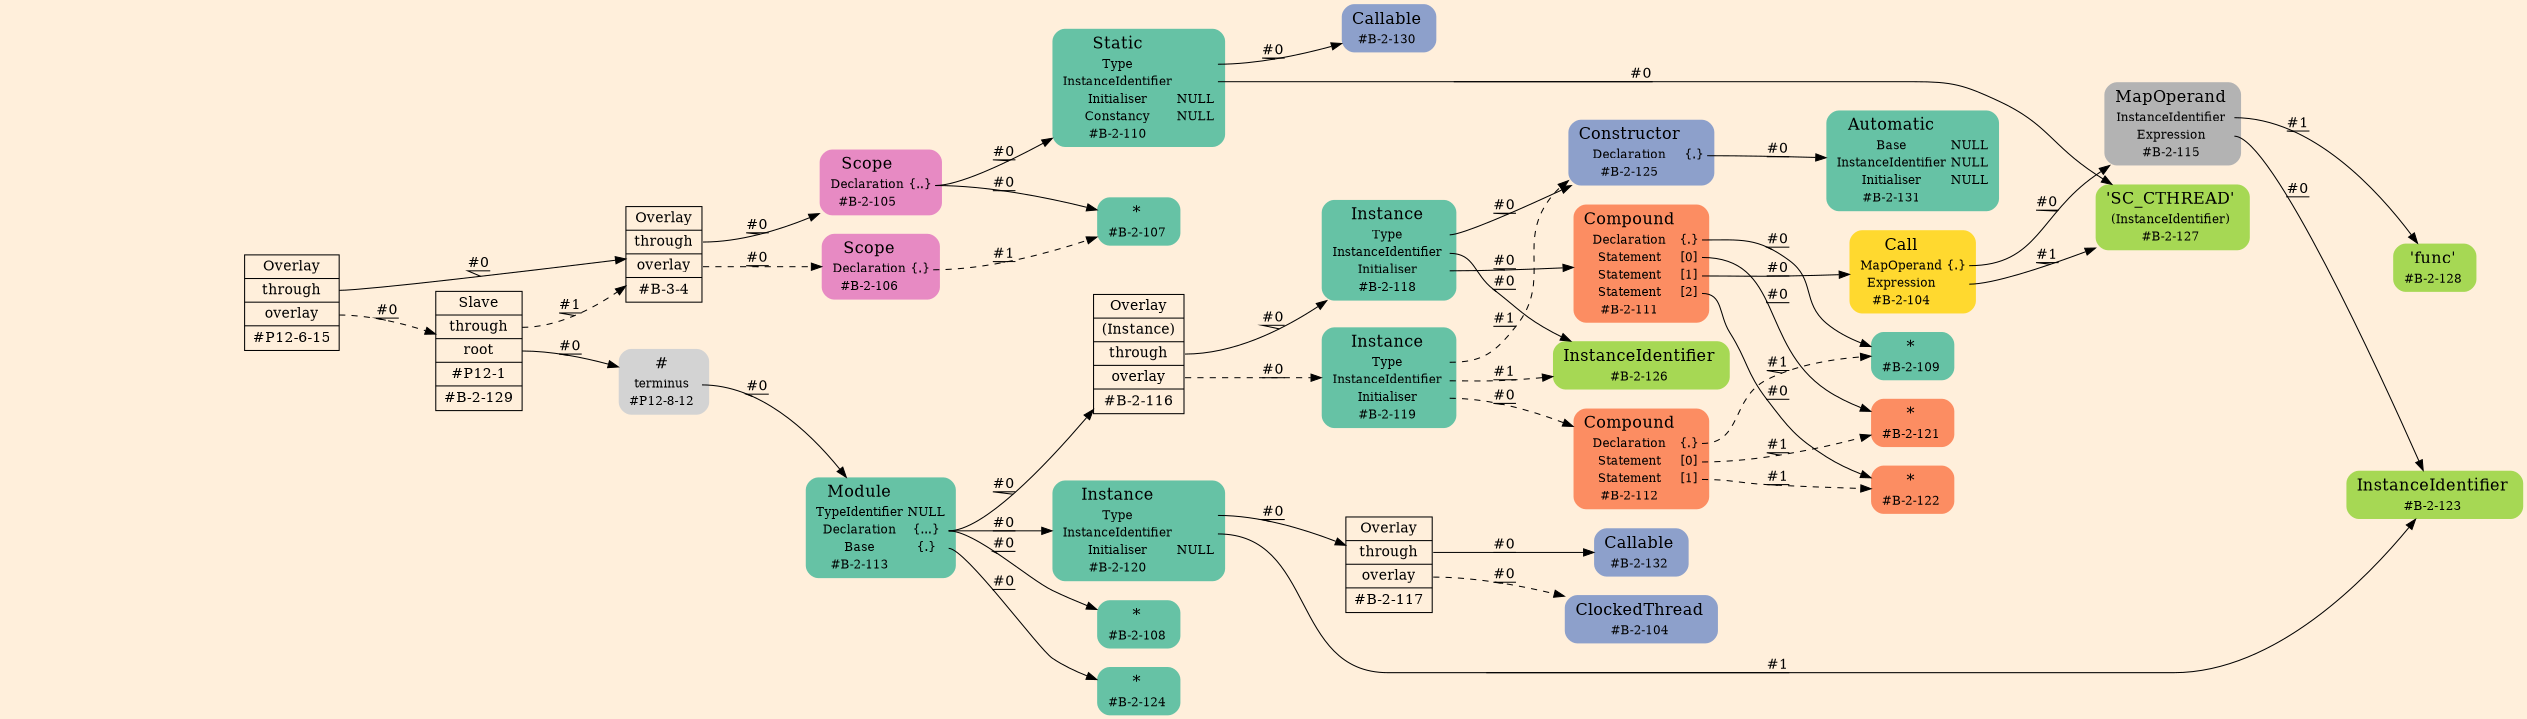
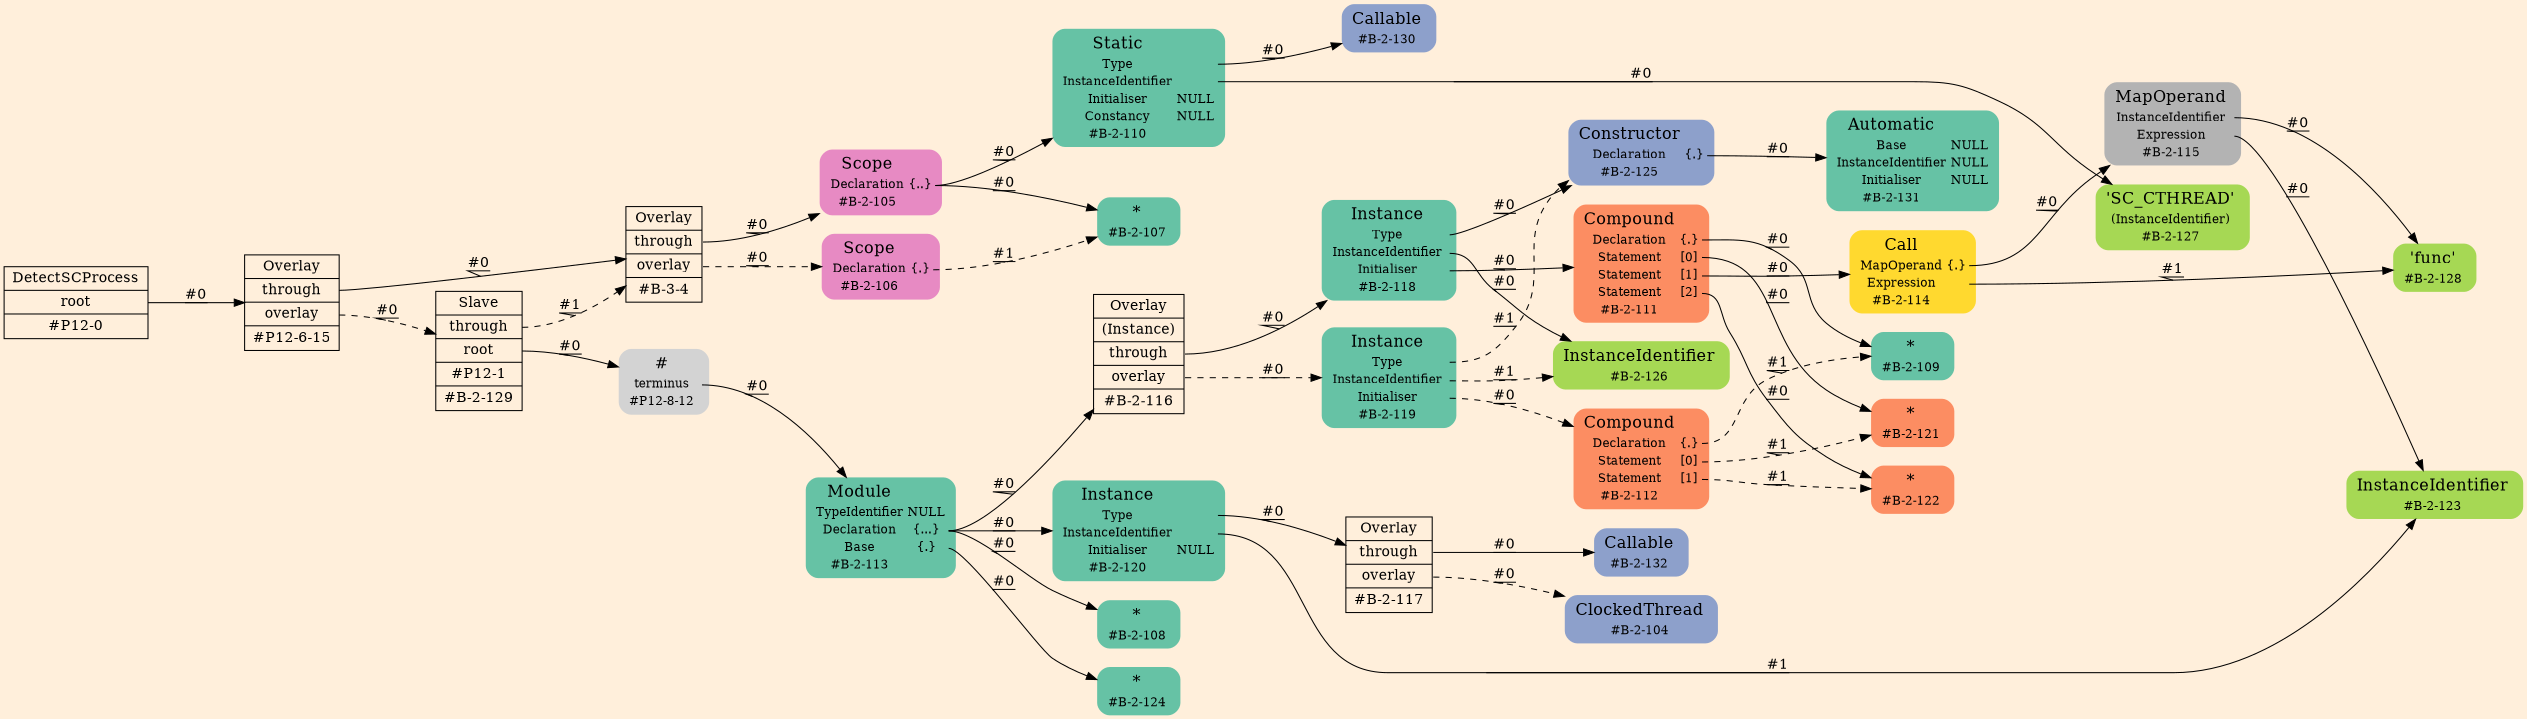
edge "MapOperand" -> "'func'": label "#1" -> "#0"
edge "Call" -> "'SC_CTHREAD'": now "Call" -> "'func'"
node "Call": text "#B-2-104" -> "#B-2-114"
node "DetectSCProcess": added
